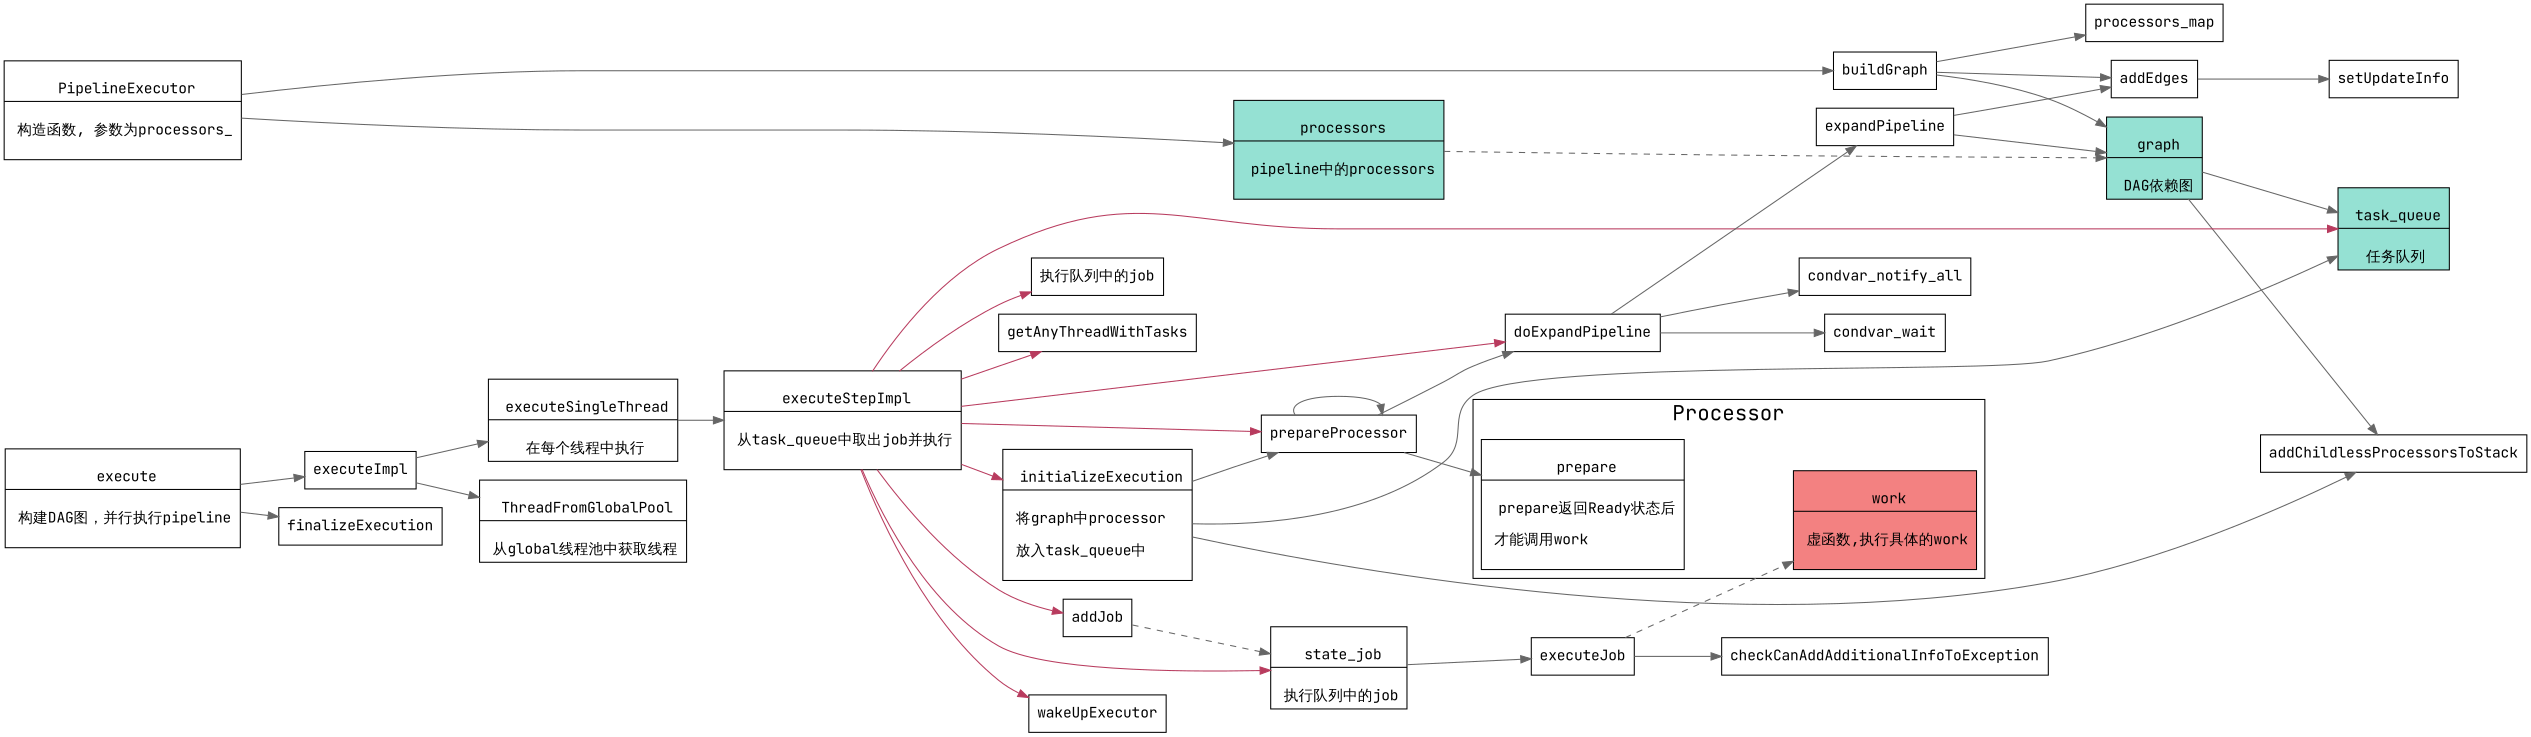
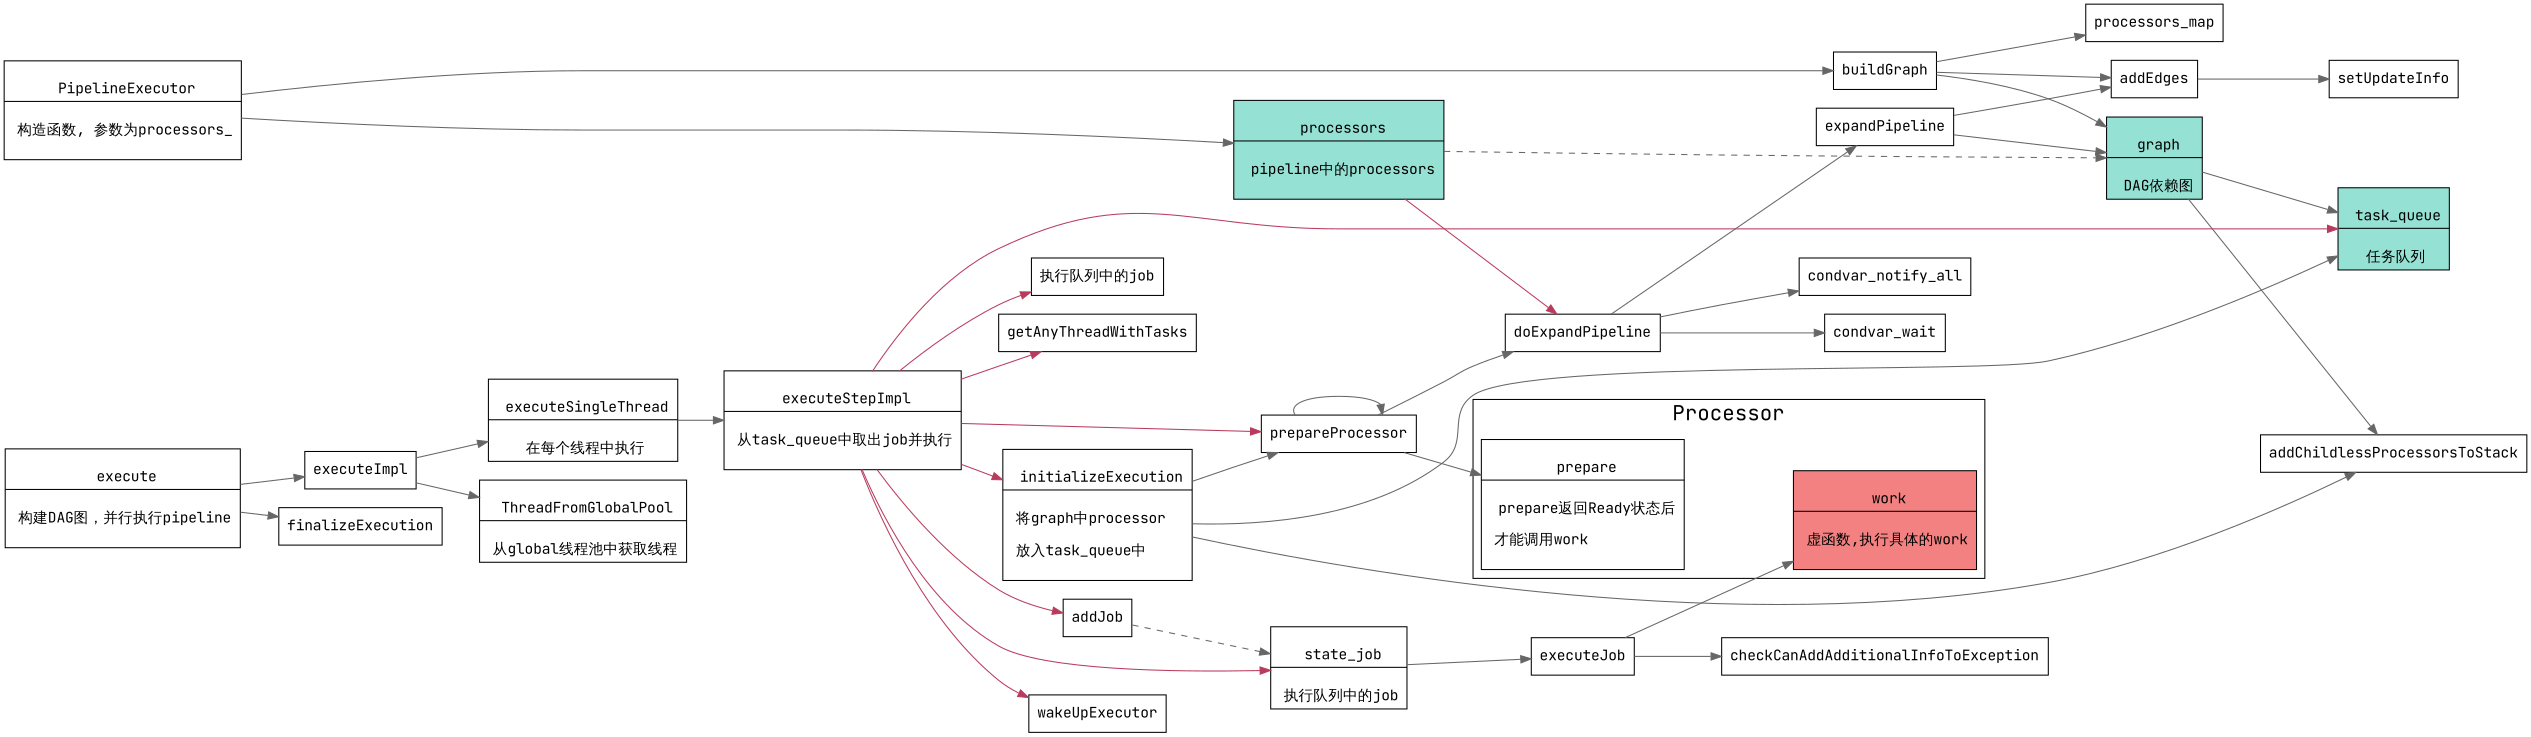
edge "executeStepImpl" -> "doExpandPipeline": now "processors" -> "doExpandPipeline"
edge "executeJob" -> "work": style dashed -> solid
